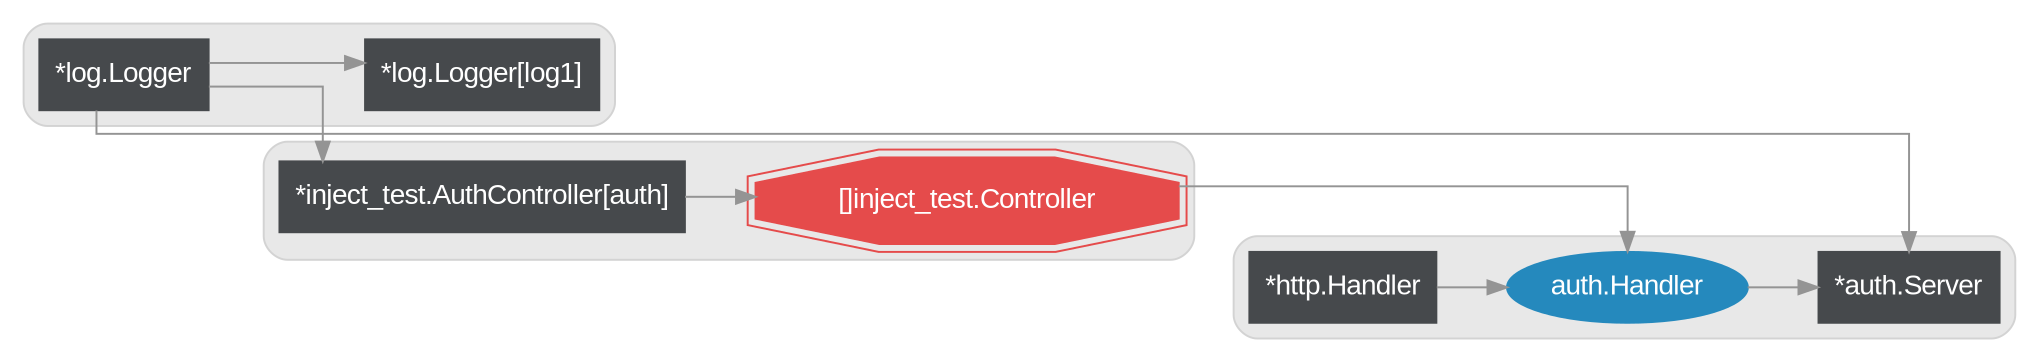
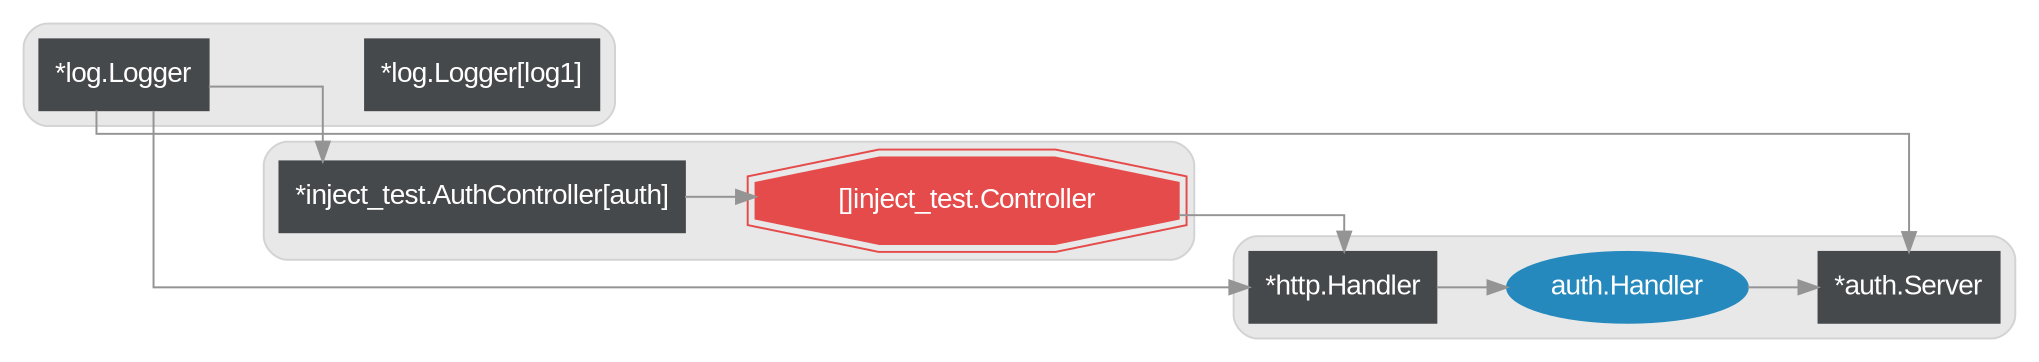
edge "*log.Logger" -> "*log.Logger[log1]": now "*log.Logger" -> "*http.Handler"
edge "[]inject_test.Controller" -> "auth.Handler": now "[]inject_test.Controller" -> "*http.Handler"
